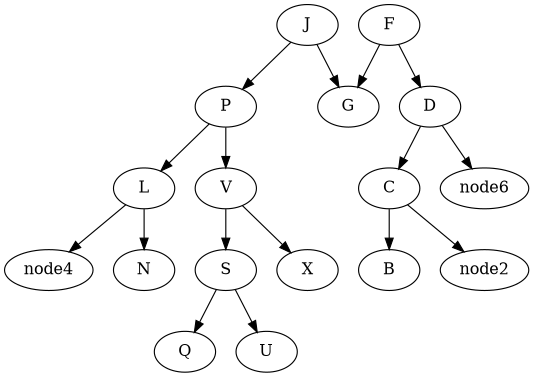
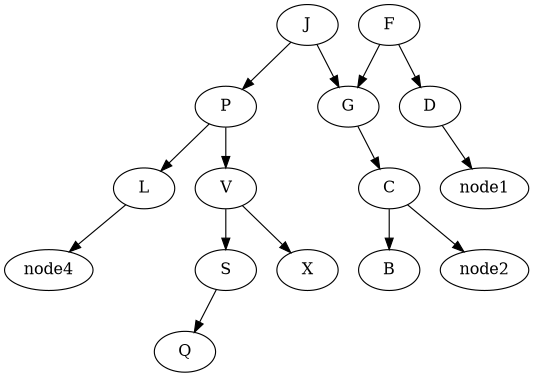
edge "D" -> "C": now "G" -> "C"
node "node6": label "node6" -> "node1"
node "N": removed
node "U": removed
